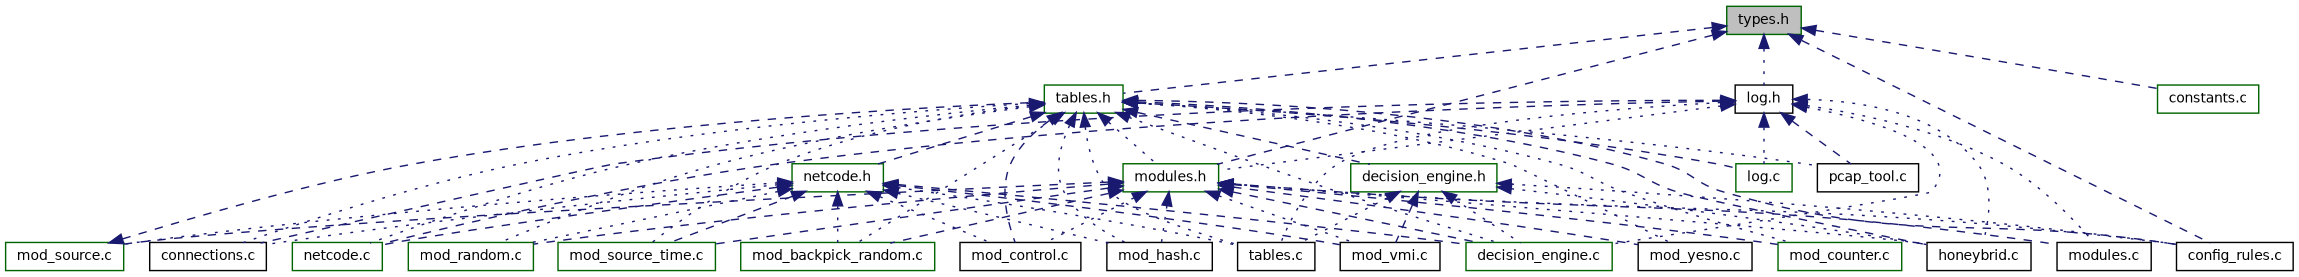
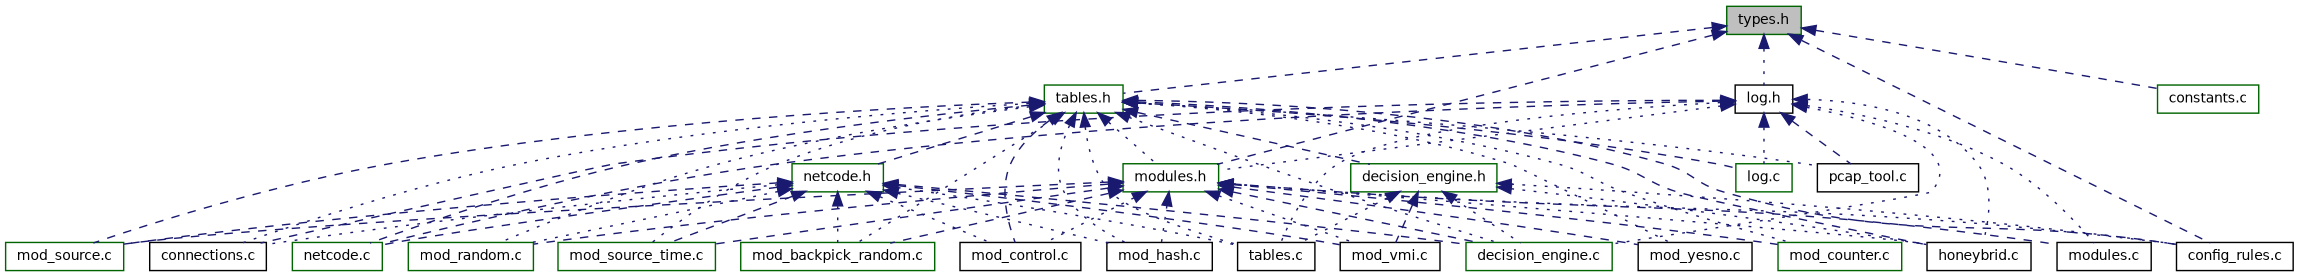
edge "netcode.c" -> "tables.h": style dotted -> dashed
edge "tables.h" -> "mod_source.c": reversed
edge "mod_source.c" -> "netcode.h": style dotted -> dashed
